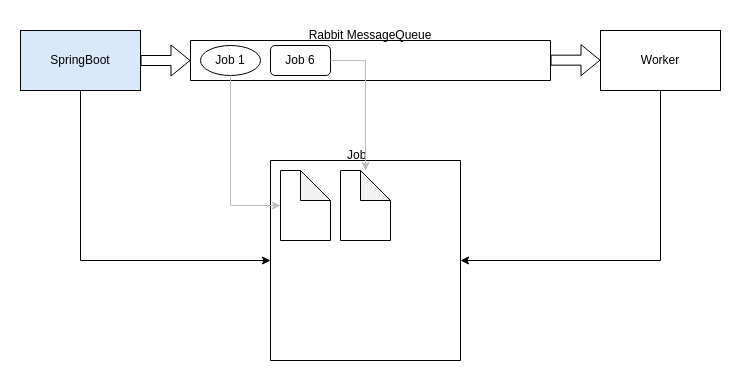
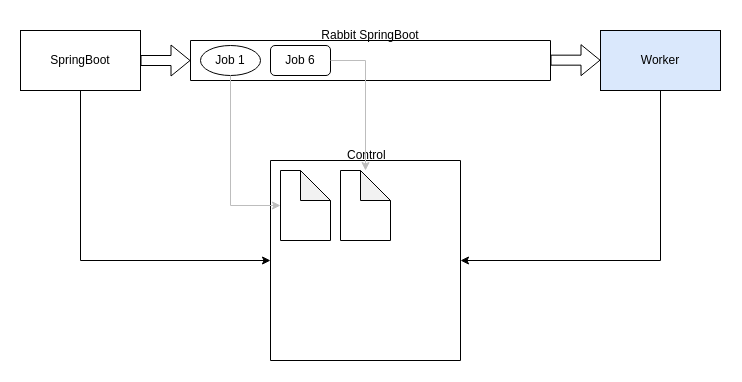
node "Rabbit MessageQueue": label "Rabbit MessageQueue" -> "Rabbit SpringBoot"
node "SpringBoot": fillcolor #dae8fc -> #ffffff
node "Worker": fillcolor #ffffff -> #dae8fc
node "Job": label "Job" -> "Control"
